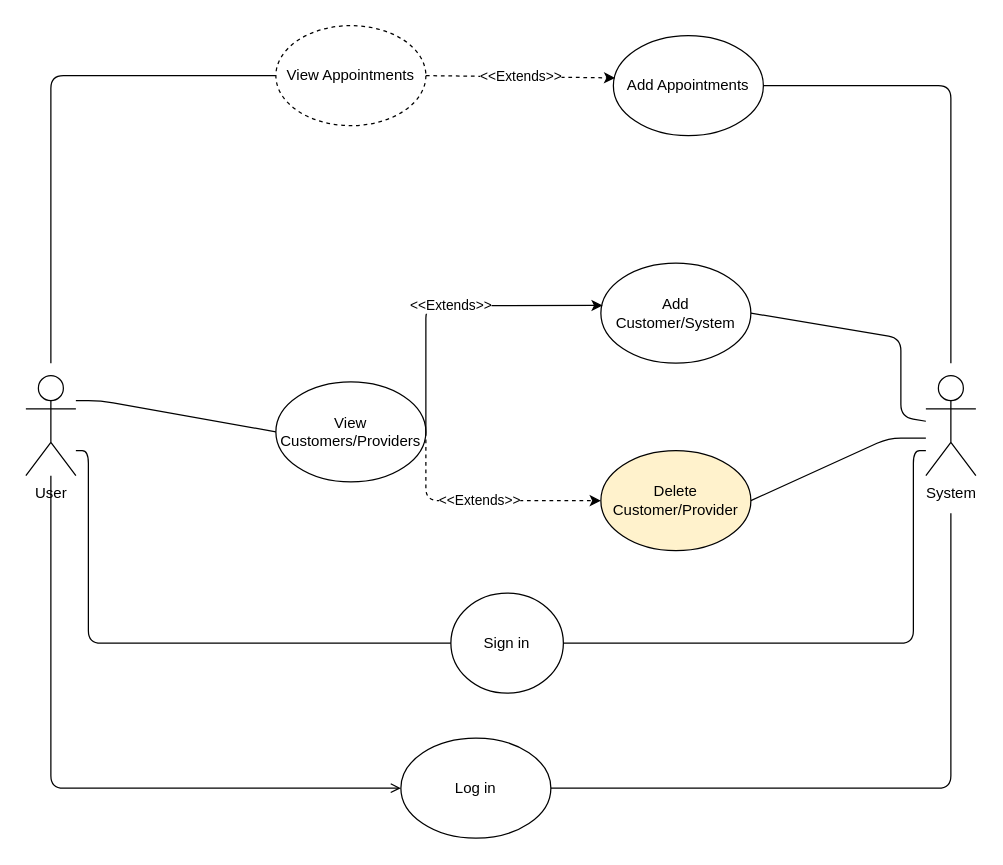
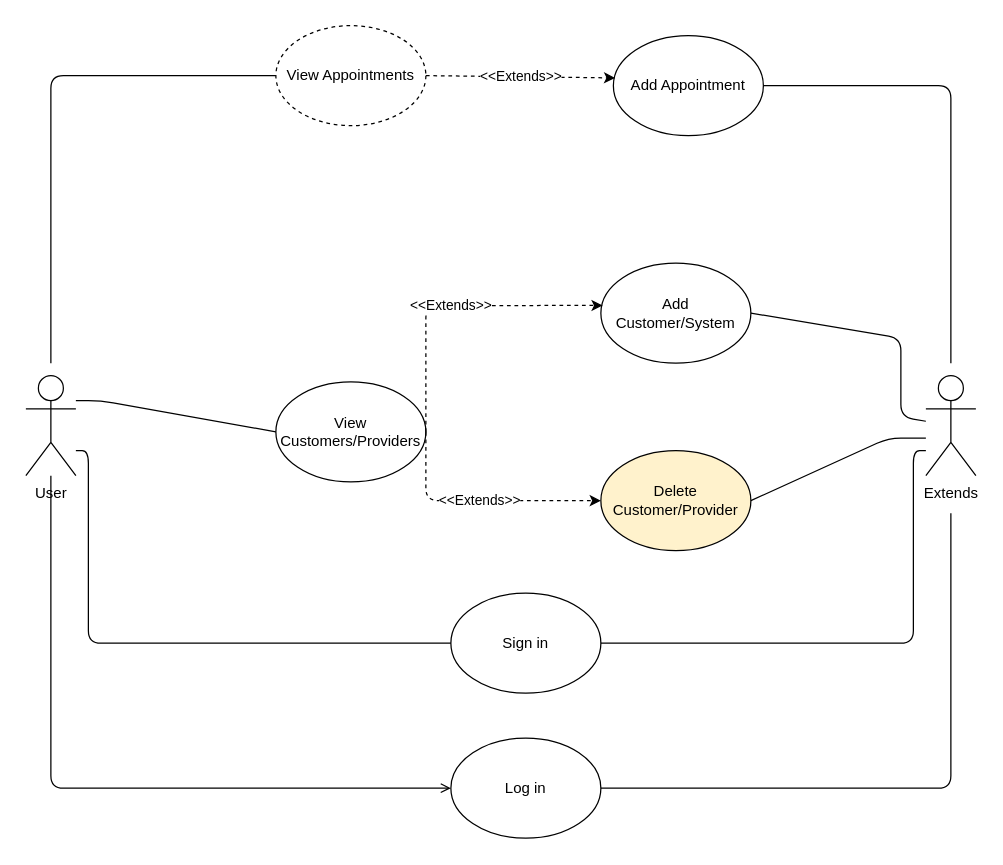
node "Add Appointments": label "Add Appointments" -> "Add Appointment"
edge "View Customers/Providers" -> "Add Customer/System": style solid -> dashed
node "System": label "System" -> "Extends"
node "Sign in": size 113x100 -> 150x100
node "Log in": moved (476, 788) -> (526, 788)
